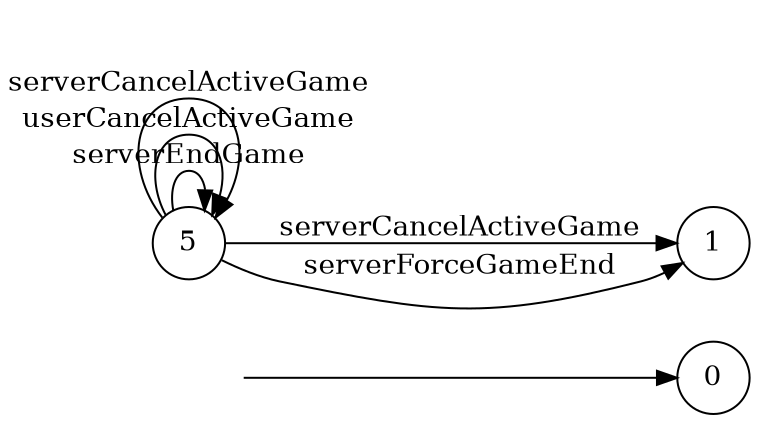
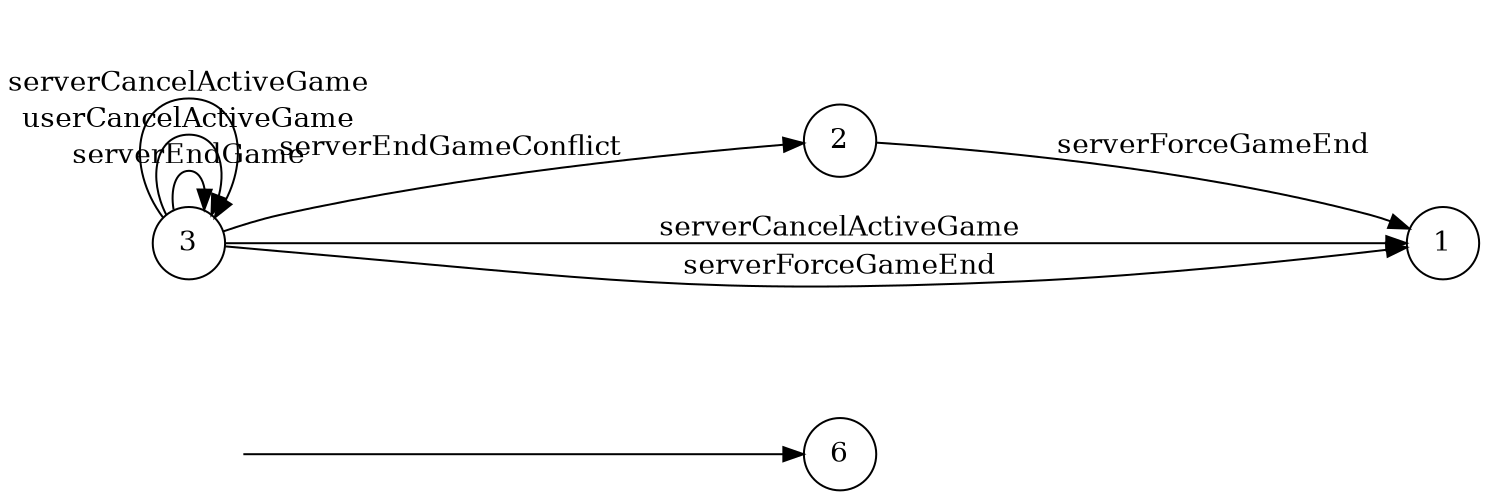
node "2": added
node "5": label "5" -> "3"
node "0": label "0" -> "6"
